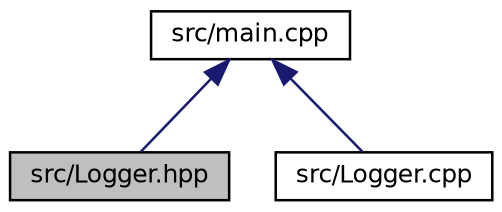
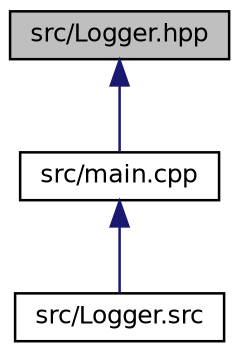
edge "src/Logger.hpp" -> "src/main.cpp": reversed
node "src/Logger.cpp": label "src/Logger.cpp" -> "src/Logger.src"
